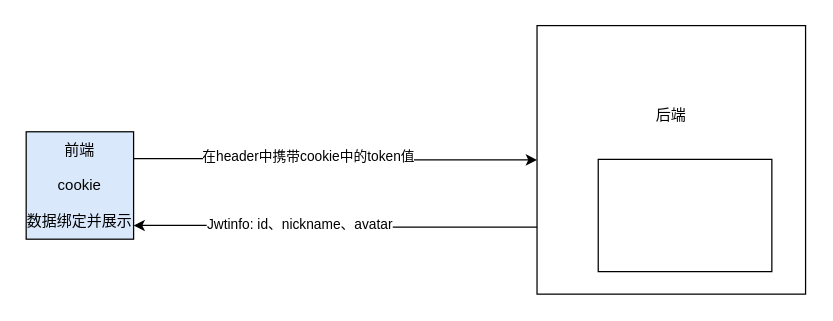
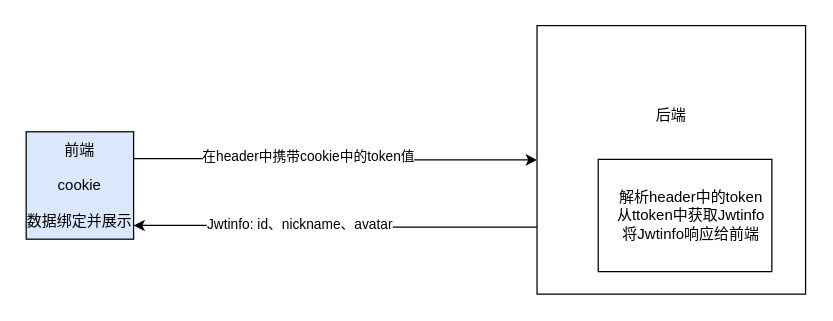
node "解析header中的token从ttoken中获取Jwtinfo将Jwtinfo响应给前端": added
